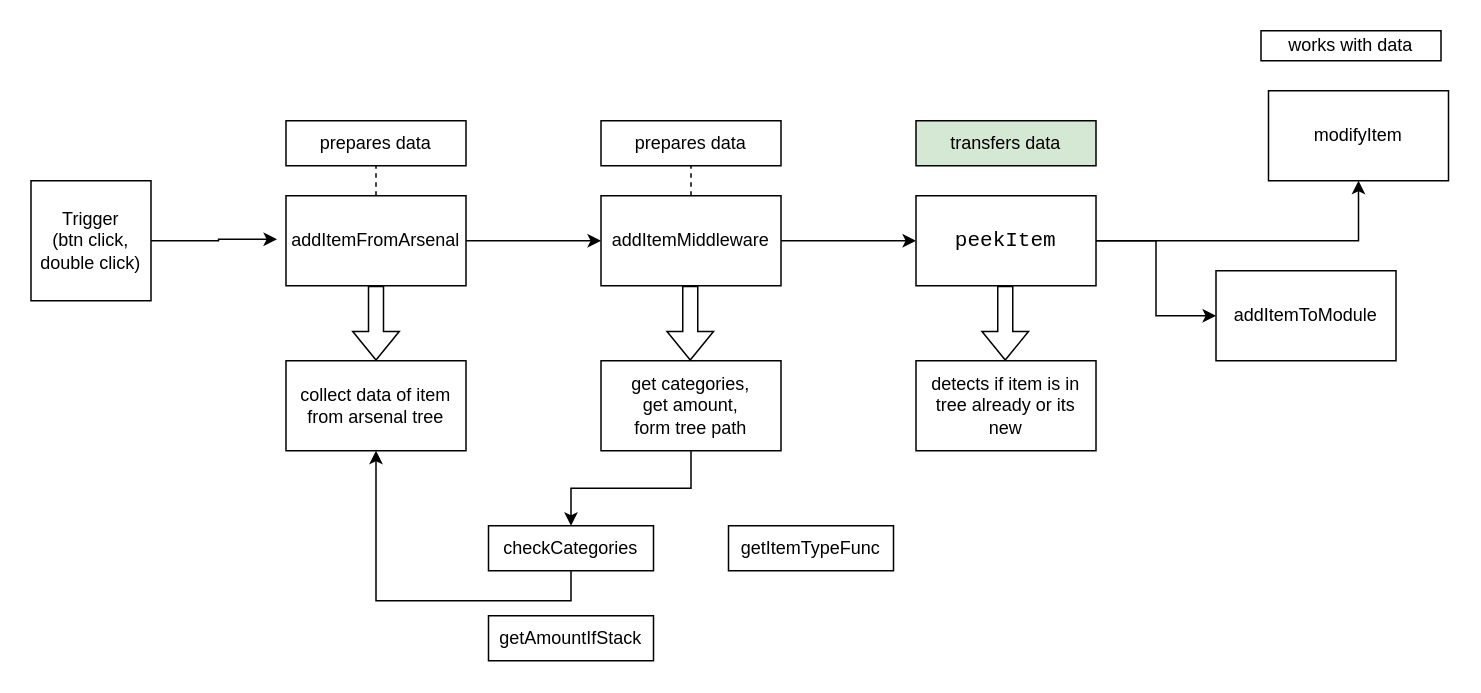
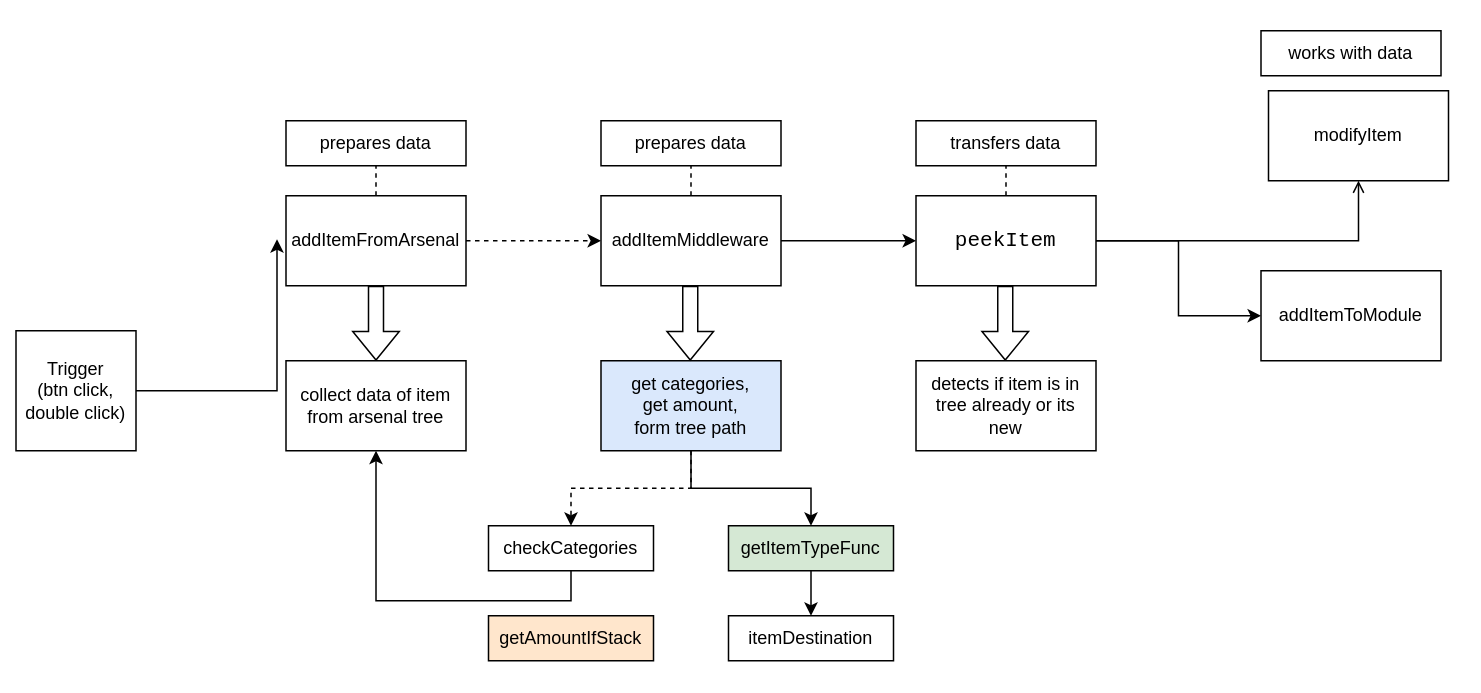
node "works with data": size 180x30 -> 180x45
node "transfers data": fillcolor #d5e8d4 -> #ffffff
edge "transfers data" -- "peekItem": added
edge "peekItem" -> "modifyItem": arrowhead classic -> open
node "Trigger (btn click, double click)": moved (91, 241) -> (76, 391)
edge "addItemFromArsenal" -> "addItemMiddleware": style solid -> dashed
node "addItemToModule": moved (1306, 316) -> (1351, 316)
node "get categories, get amount, form tree path": fillcolor #ffffff -> #dae8fc
edge "get categories, get amount, form tree path" -> "checkCategories": style solid -> dashed
edge "get categories, get amount, form tree path" -> "getItemTypeFunc": added
node "getItemTypeFunc": fillcolor #ffffff -> #d5e8d4
edge "getItemTypeFunc" -> "itemDestination": added
node "getAmountIfStack": fillcolor #ffffff -> #ffe6cc
node "itemDestination": added
